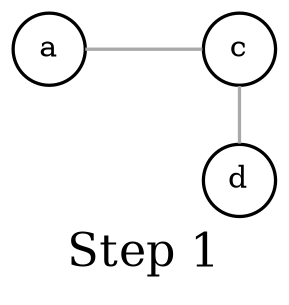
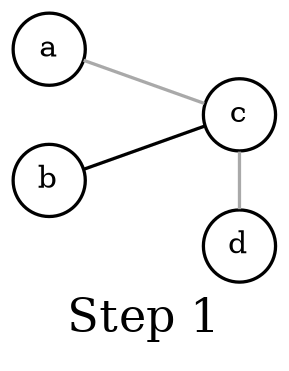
node "b": added
